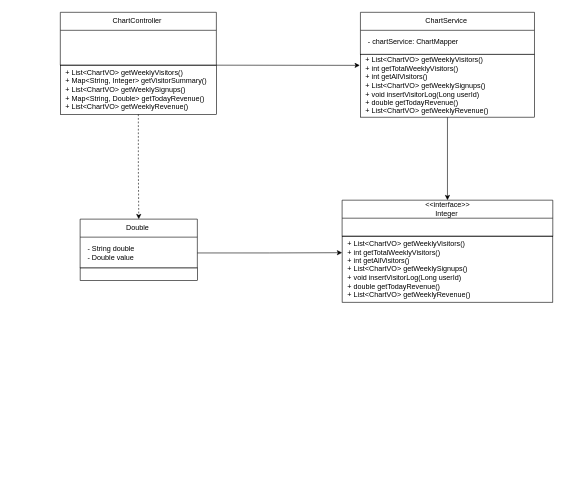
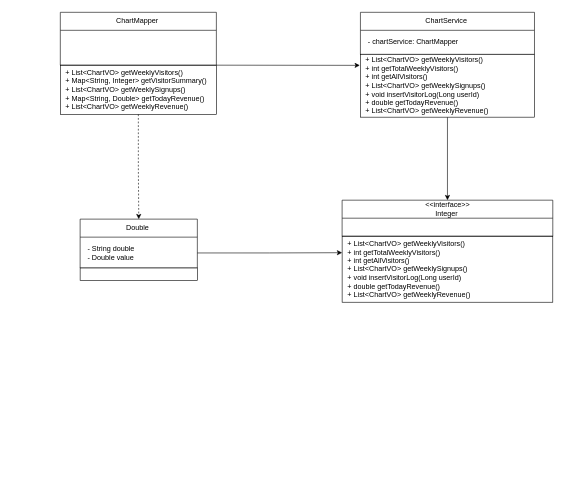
node "ChartController": label "ChartController" -> "ChartMapper"
